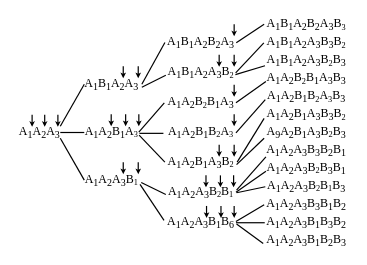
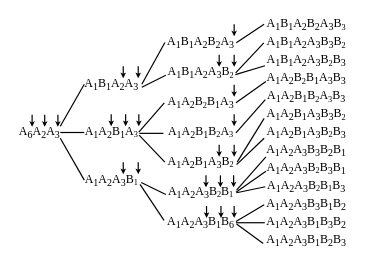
node "A1A2A3": label "A1A2A3" -> "A6A2A3"
node "A9A2B1A3B2B3": label "A9A2B1A3B2B3" -> "A1A2B1A3B2B3"
